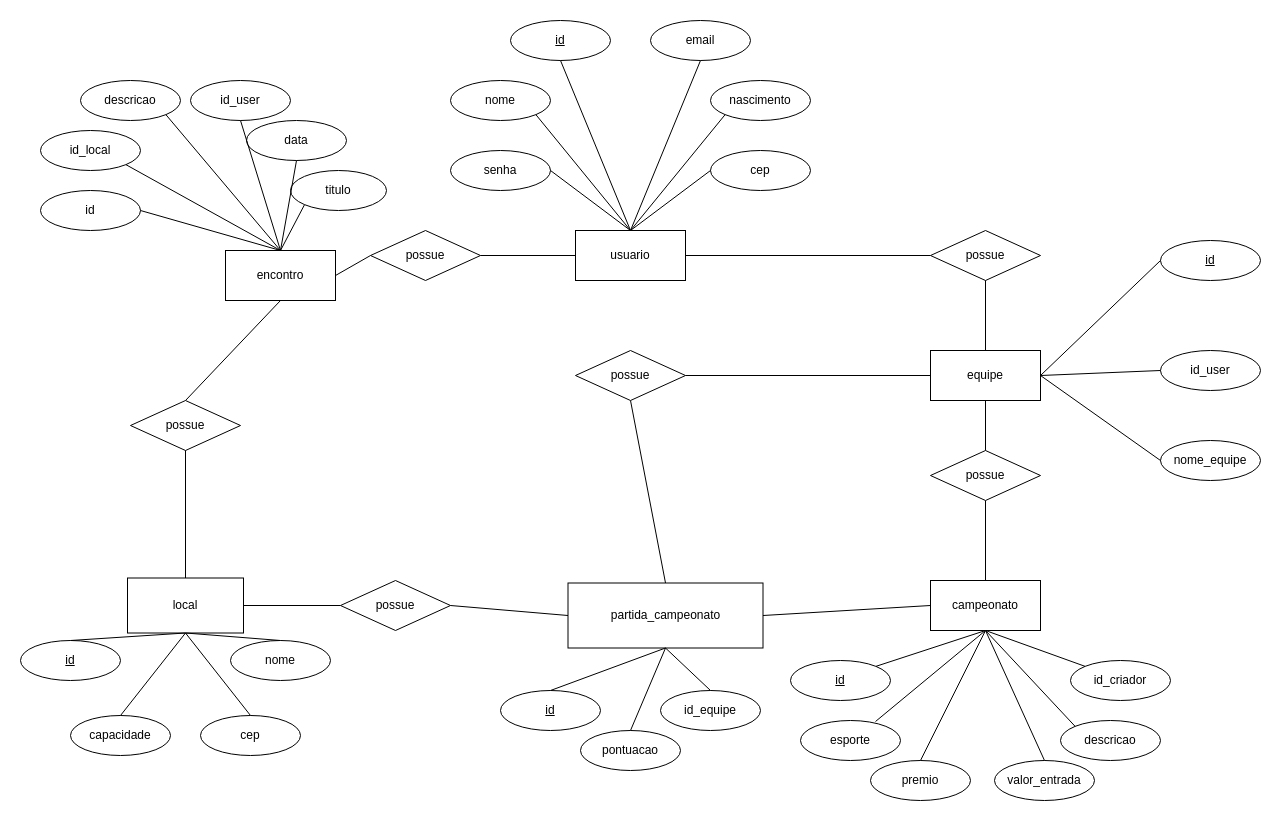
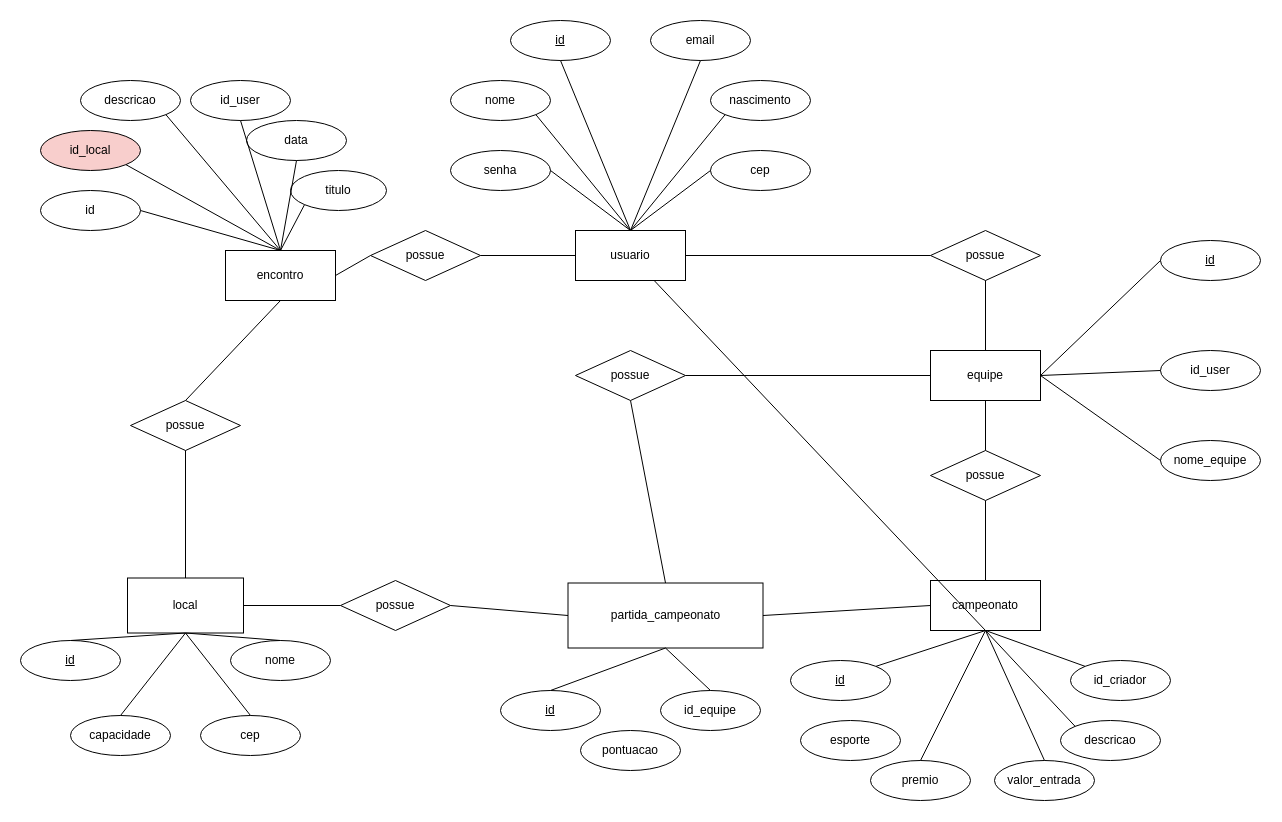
node "id_local": fillcolor #ffffff -> #f8cecc
edge "campeonato" -- "esporte": now "campeonato" -- "usuario"
edge "partida_campeonato" -- "pontuacao": removed
